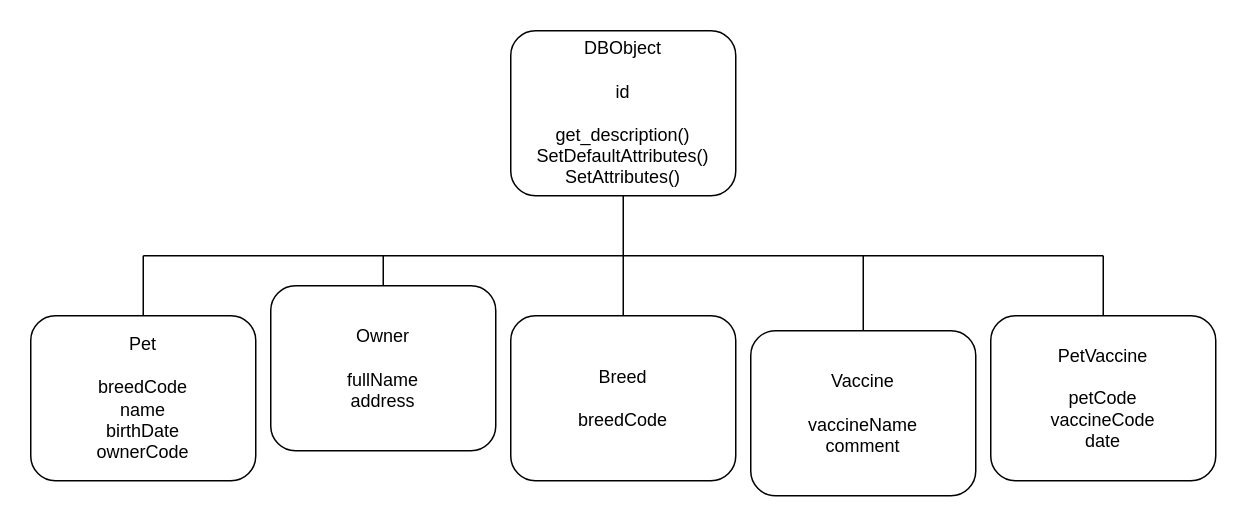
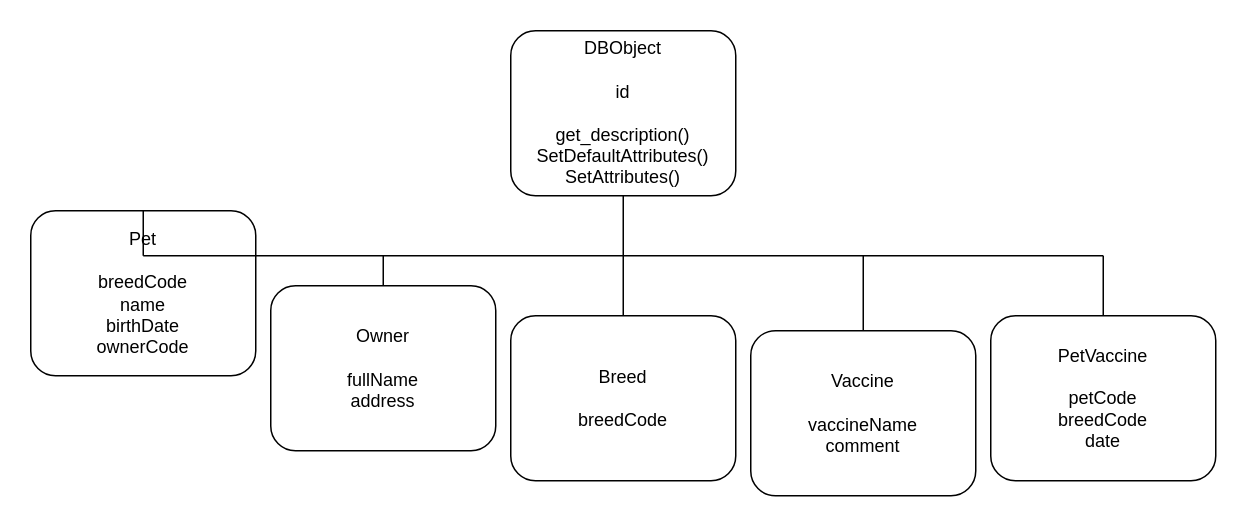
node "Pet breedCode name birthDate ownerCode": moved (143, 398) -> (143, 293)
node "PetVaccine petCode vaccineCode date": label "PetVaccine petCode vaccineCode date" -> "PetVaccine petCode breedCode date"
